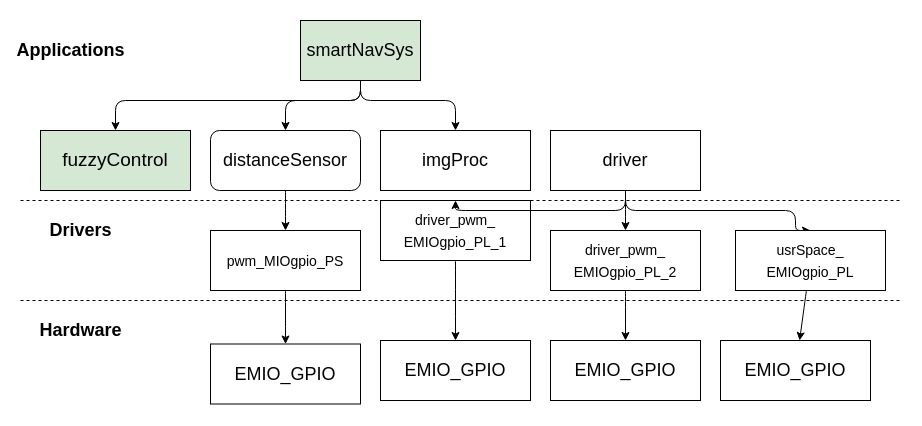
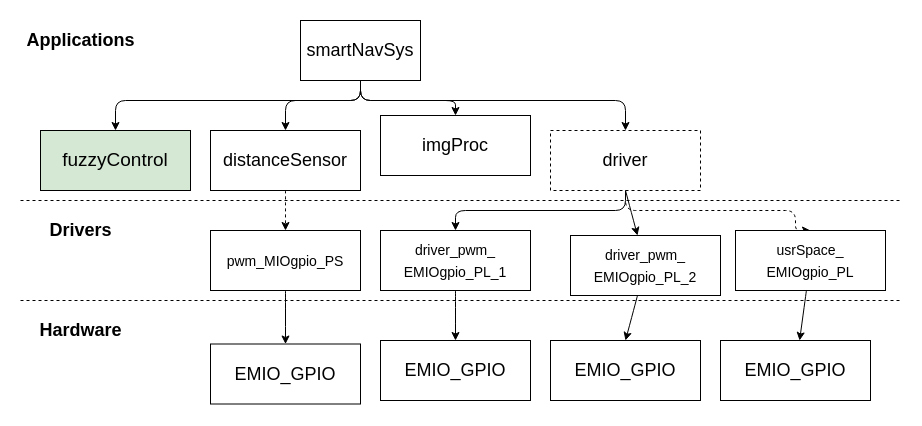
node "Applications": moved (71, 51) -> (81, 41)
node "smartNavSys": fillcolor #d5e8d4 -> #ffffff
edge "smartNavSys" -> "driver": added
node "distanceSensor": shape rounded rectangle -> rectangle
node "imgProc": moved (456, 161) -> (456, 146)
node "driver": style solid -> dashed
edge "distanceSensor" -> "pwm_MIOgpio_PS": style solid -> dashed
edge "driver" -> "usrSpace_ EMIOgpio_PL": style solid -> dashed
node "driver_pwm_EMIOgpio_PL_1": moved (456, 231) -> (456, 261)
node "driver_pwm_EMIOgpio_PL_2": moved (626, 261) -> (646, 266)
